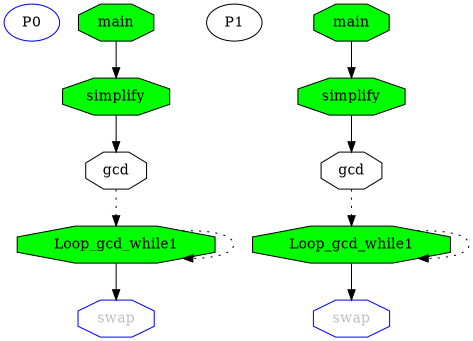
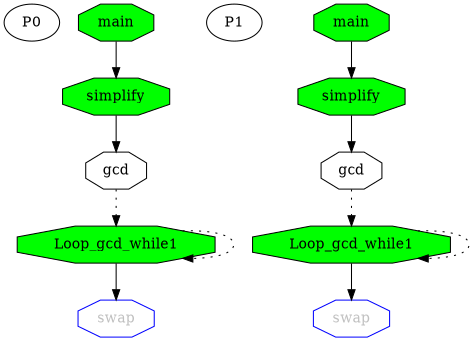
node "P0": color blue -> black
